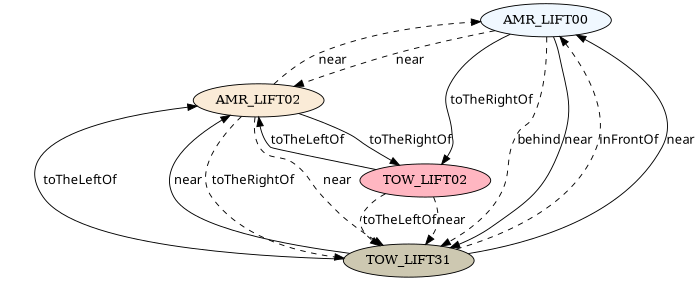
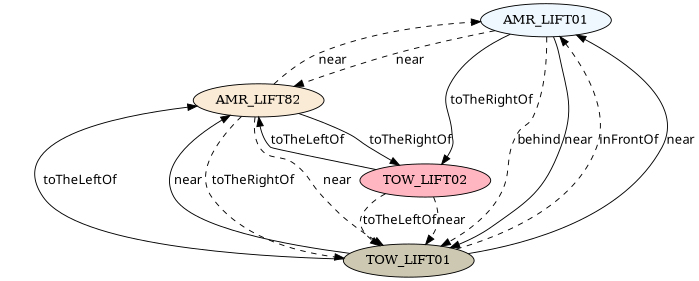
node "AMR_LIFT00": label "AMR_LIFT00" -> "AMR_LIFT01"
node "AMR_LIFT02": label "AMR_LIFT02" -> "AMR_LIFT82"
node "TOW_LIFT31": label "TOW_LIFT31" -> "TOW_LIFT01"
